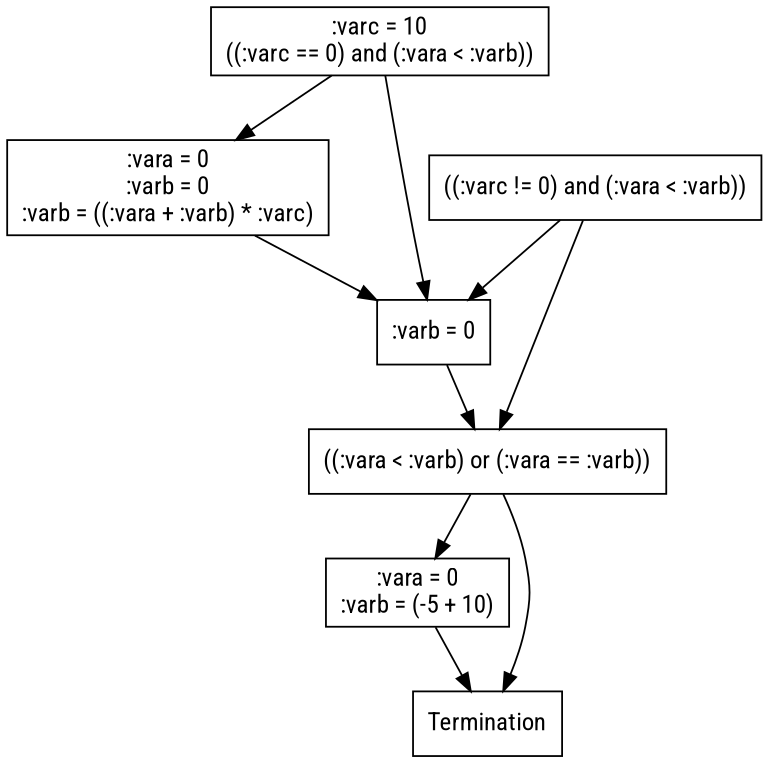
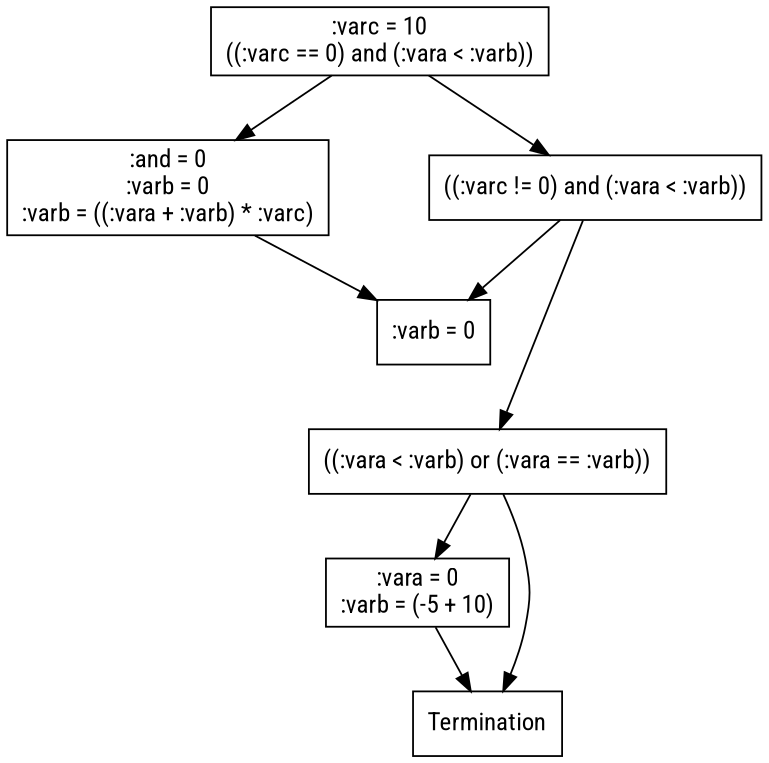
edge ":varc = 10 ((:varc == 0) and (:vara < :varb))" -> ":varb = 0": now ":varc = 10 ((:varc == 0) and (:vara < :varb))" -> "((:varc != 0) and (:vara < :varb))"
node ":vara = 0 :varb = 0 :varb = ((:vara + :varb) * :varc)": label ":vara = 0 :varb = 0 :varb = ((:vara + :varb) * :varc)" -> ":and = 0 :varb = 0 :varb = ((:vara + :varb) * :varc)"
edge ":varb = 0" -> "((:vara < :varb) or (:vara == :varb))": removed
